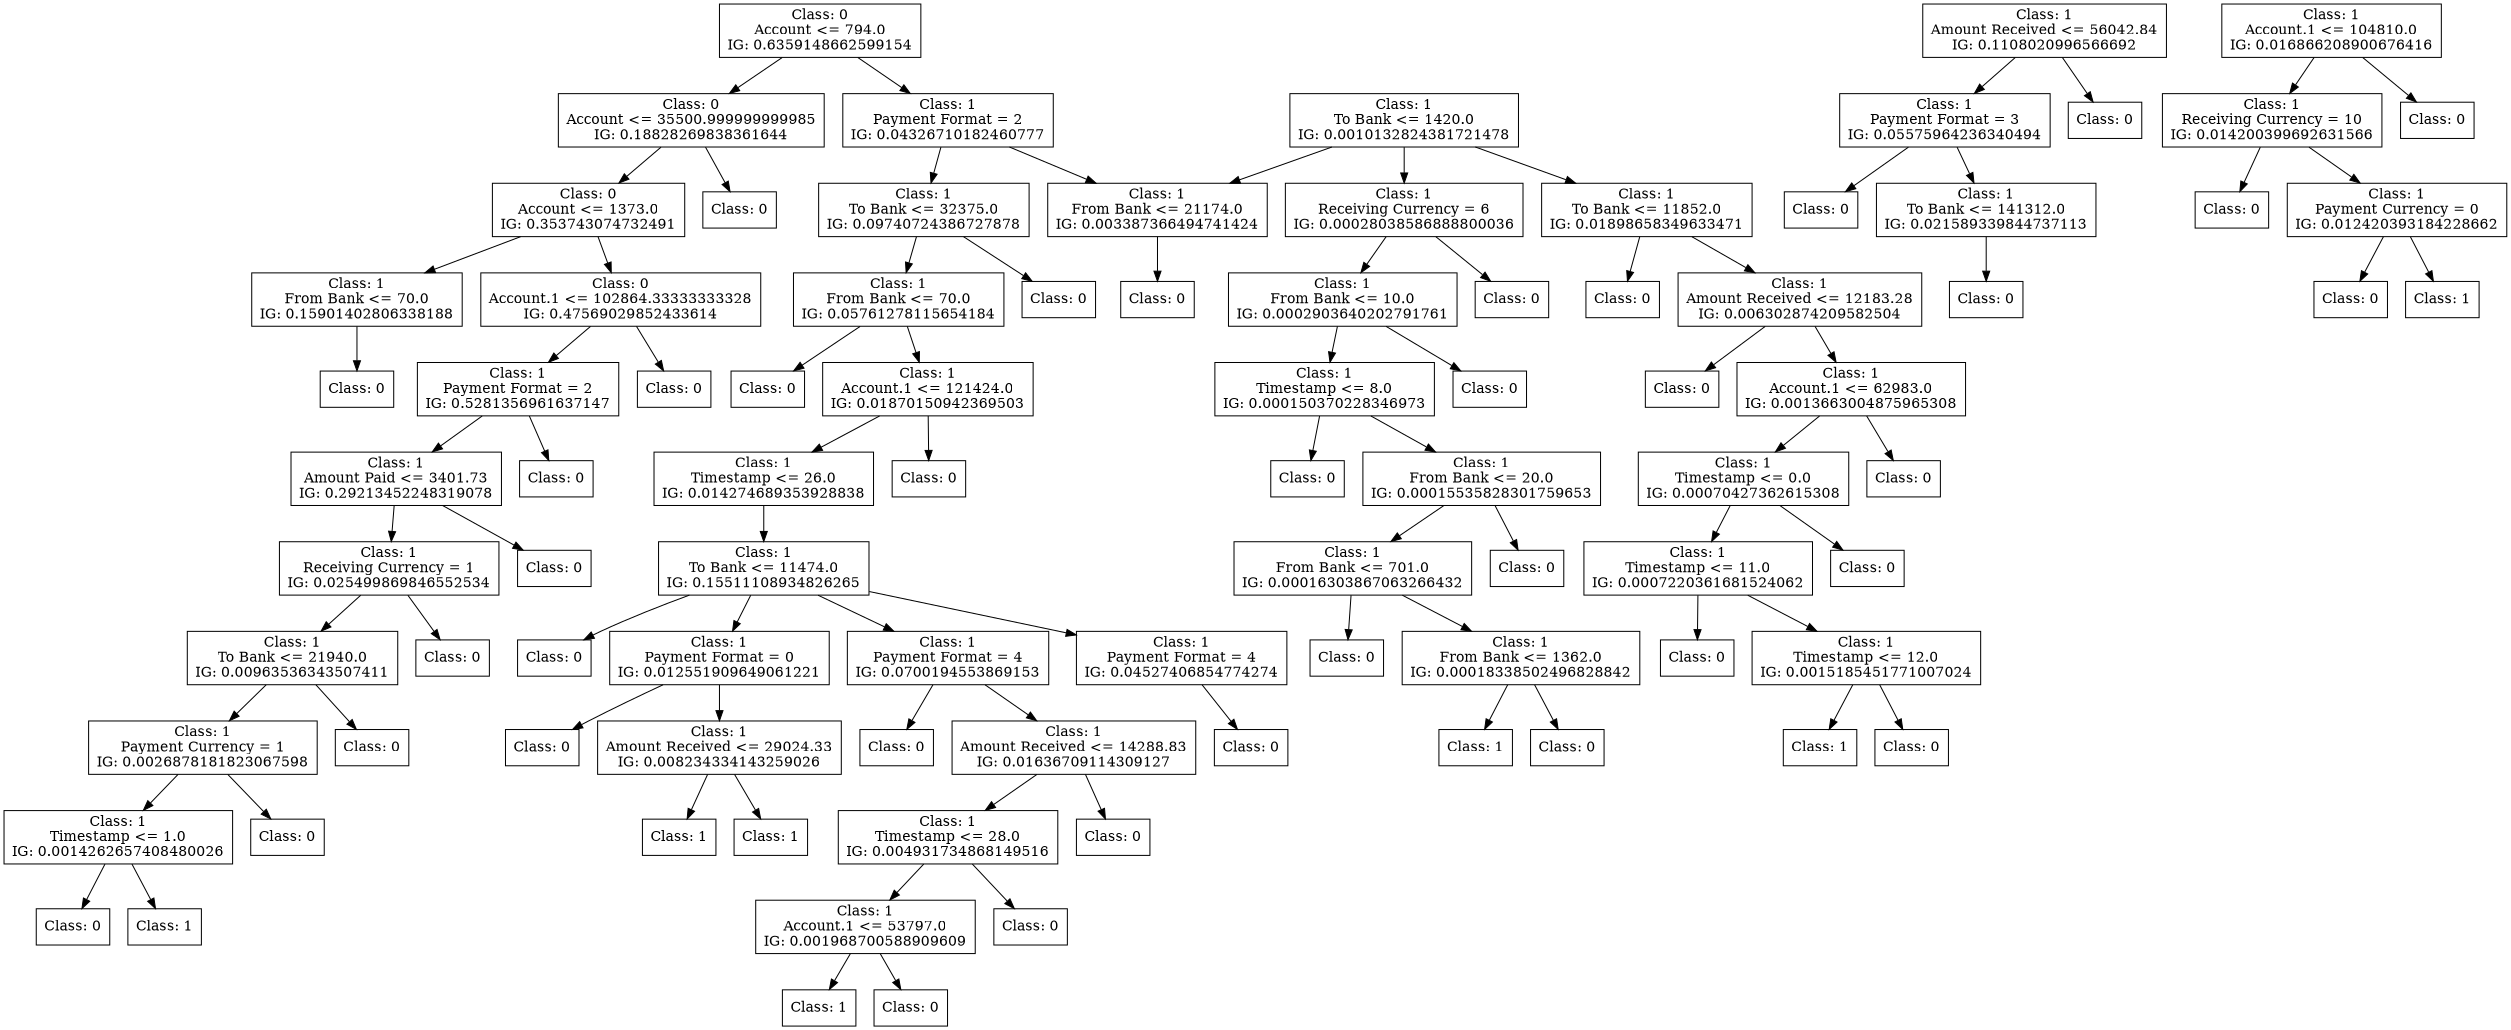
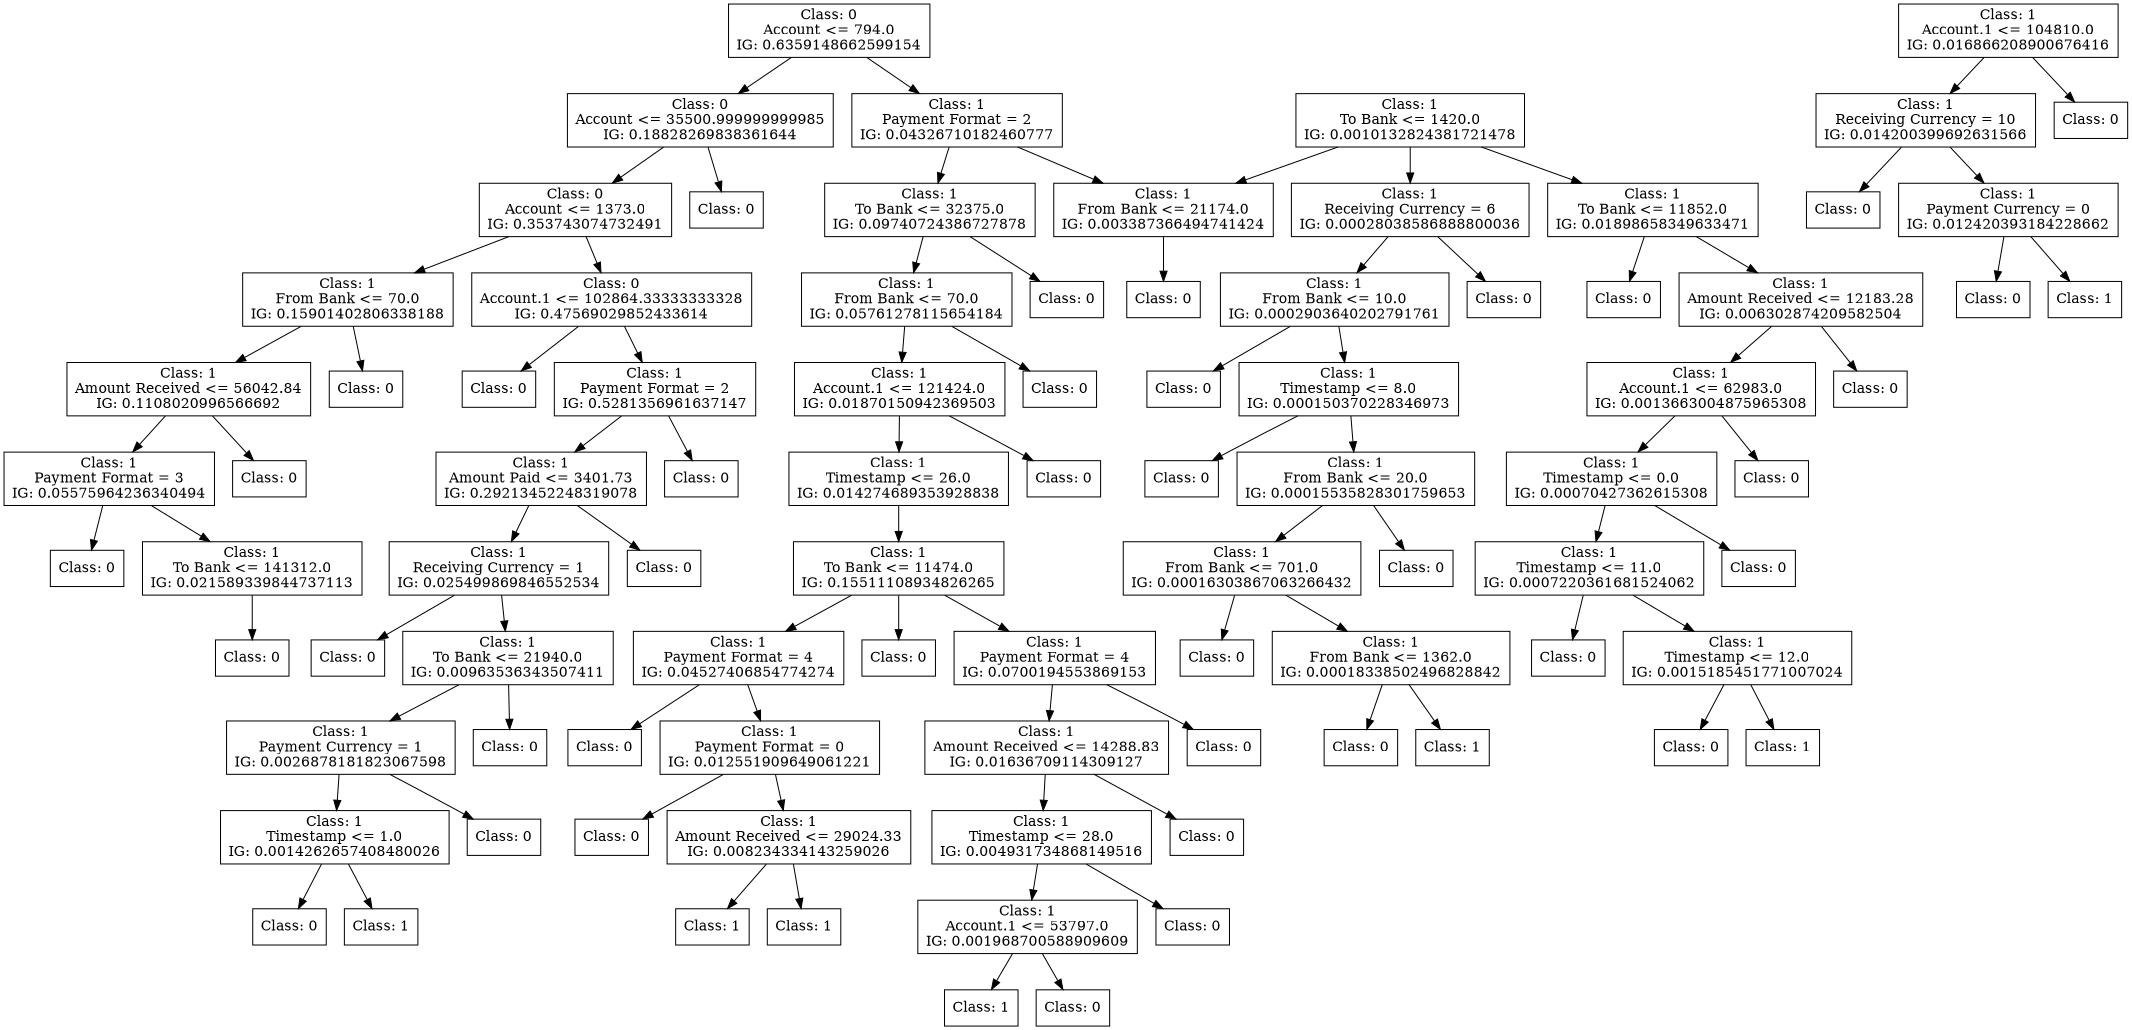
edge "Class: 1 From Bank <= 70.0 IG: 0.15901402806338188" -> "Class: 1 Amount Received <= 56042.84 IG: 0.1108020996566692": added
edge "Class: 1 To Bank <= 11474.0 IG: 0.15511108934826265" -> "Class: 1 Payment Format = 0 IG: 0.012551909649061221": now "Class: 1 Payment Format = 4 IG: 0.04527406854774274" -> "Class: 1 Payment Format = 0 IG: 0.012551909649061221"
